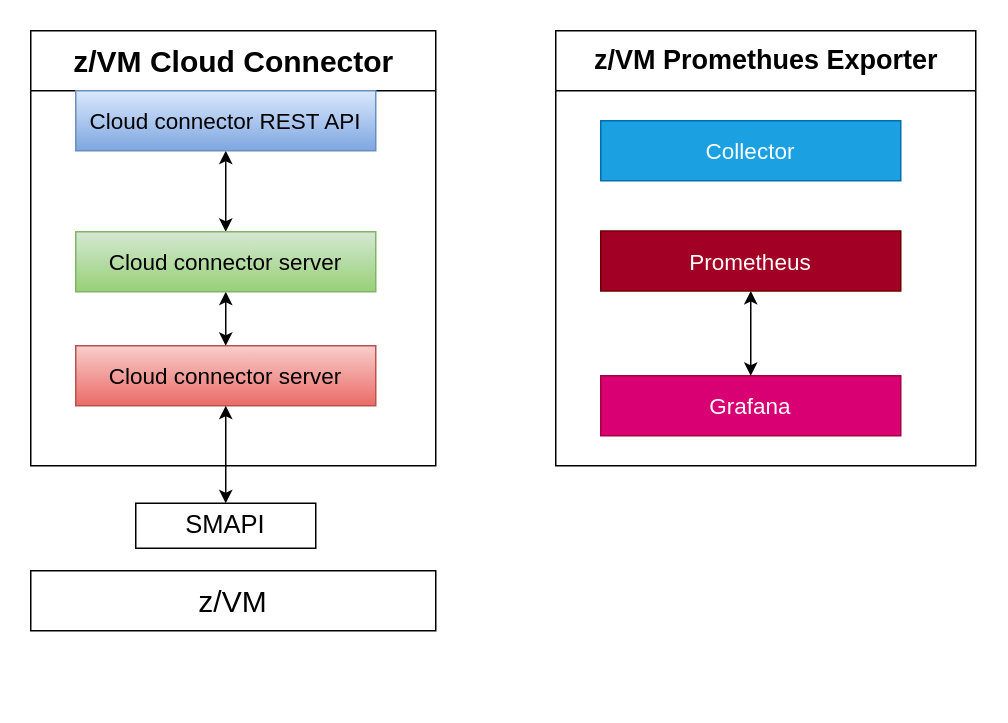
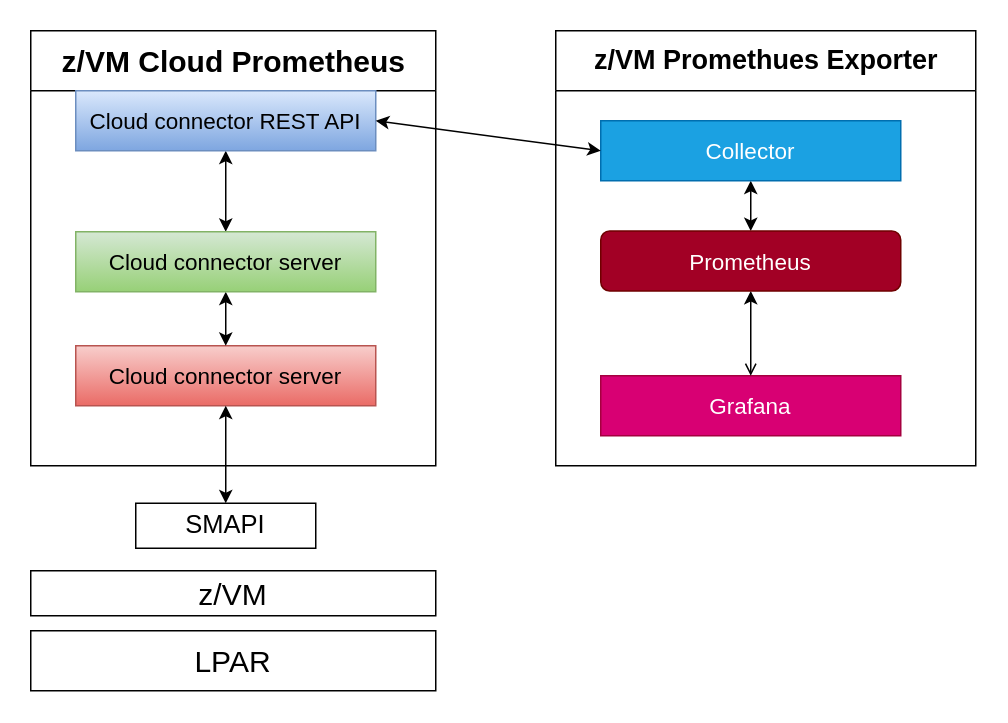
node "z/VM Cloud Connector": label "z/VM Cloud Connector" -> "z/VM Cloud Prometheus"
edge "Cloud connector REST API" -- "Collector": added
edge "Collector" -- "Prometheus": added
node "Prometheus": shape rectangle -> rounded rectangle
edge "Prometheus" -- "Grafana": arrowhead classic -> open
node "z/VM": size 405x60 -> 405x45
node "LPAR": added
